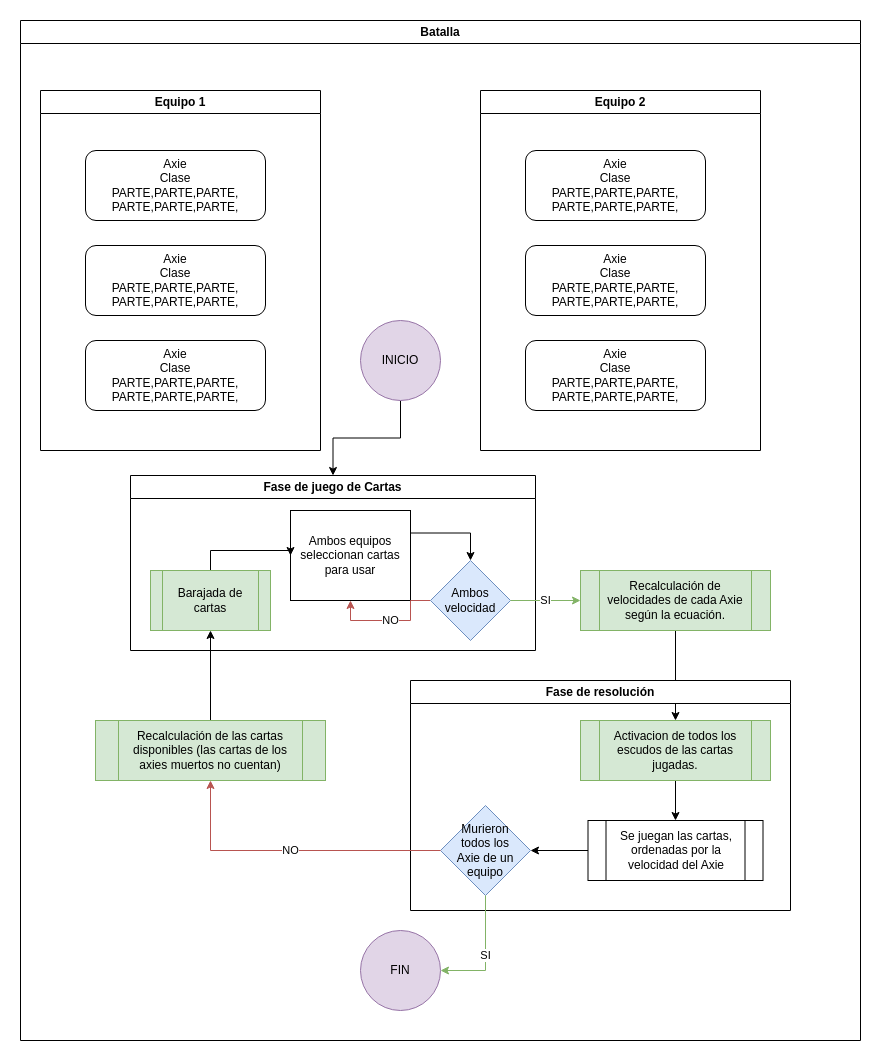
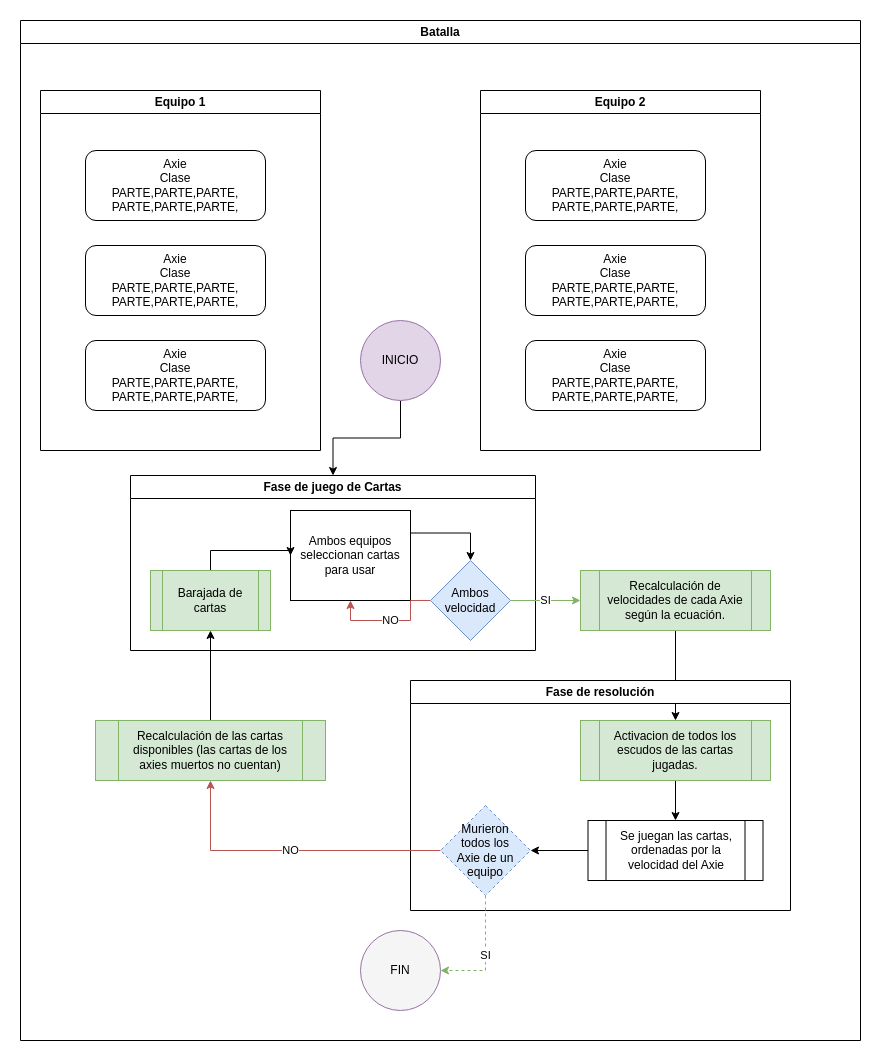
node "Murieron todos los Axie de un equipo": style solid -> dashed
edge "Murieron todos los Axie de un equipo" -> "FIN": style solid -> dashed
node "FIN": fillcolor #e1d5e7 -> #f5f5f5
